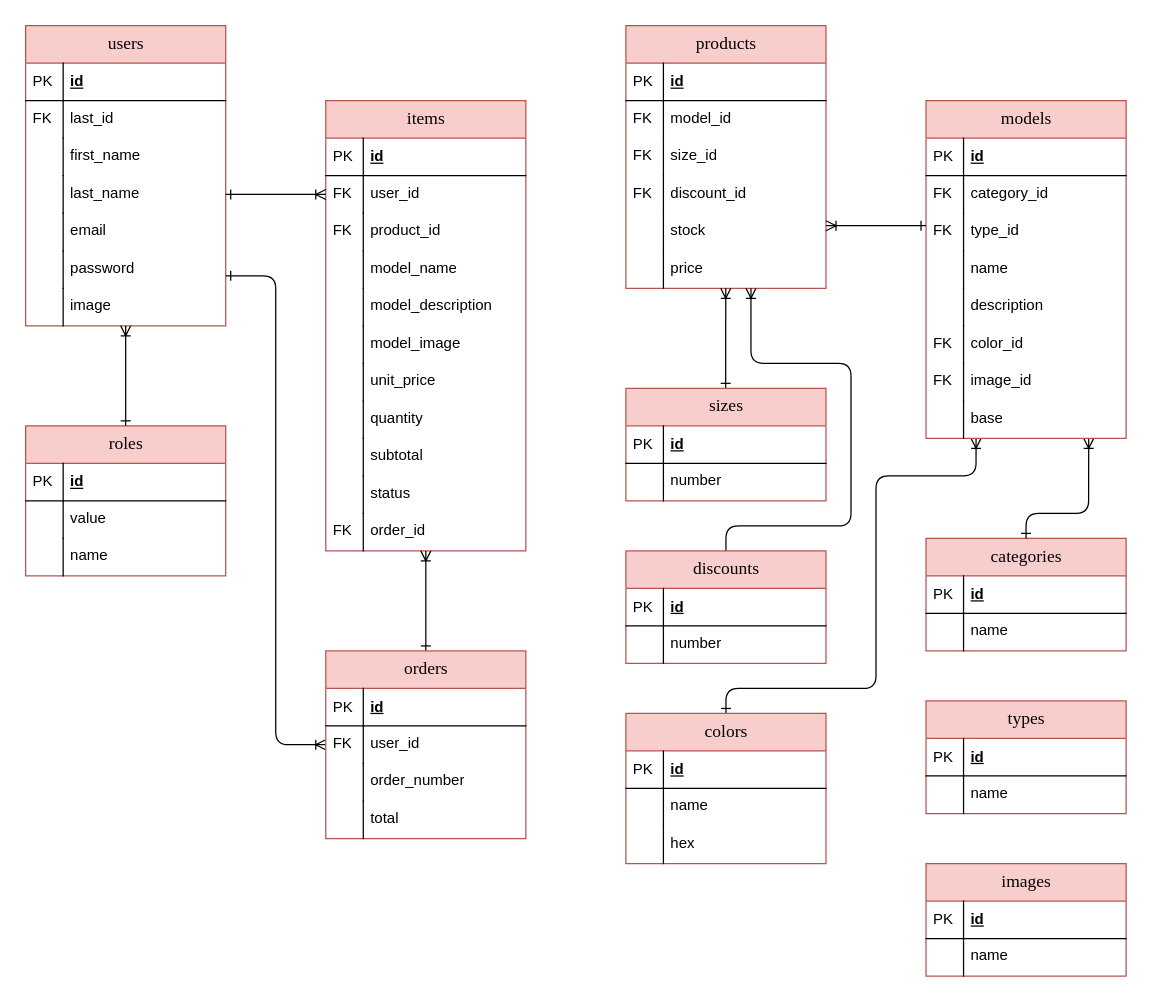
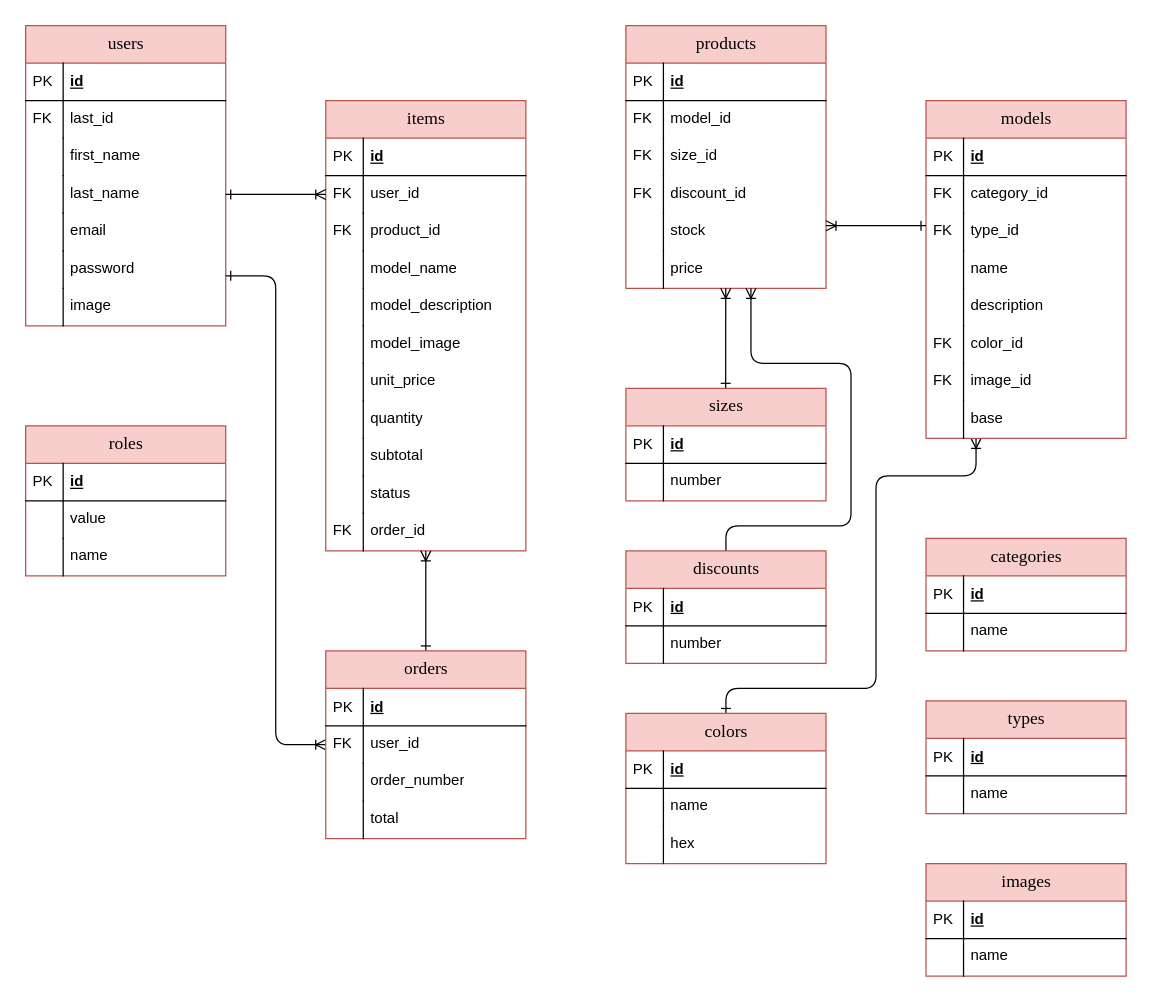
edge "image" -- "roles": removed
edge "base" -- "categories": removed
